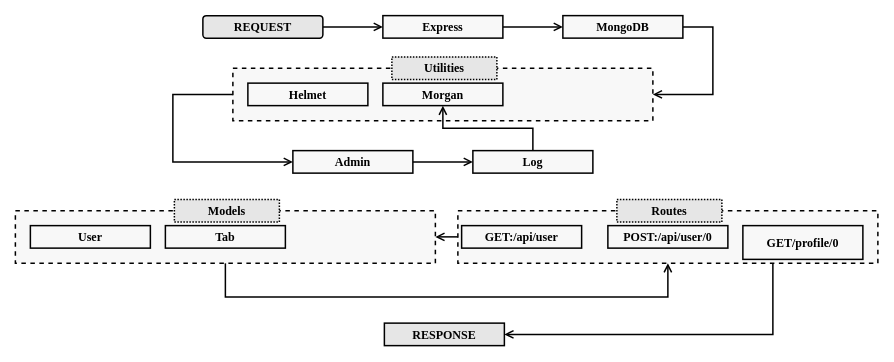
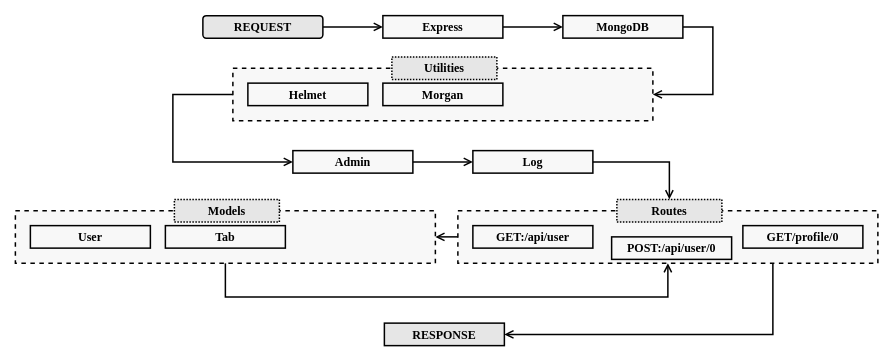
edge "Log" -> "Morgan": now "Log" -> "Routes"
node "GET:/api/user": moved (522, 237) -> (533, 237)
node "POST:/api/user/0": moved (668, 237) -> (672, 248)
node "GET/profile/0": size 120x34 -> 120x23
